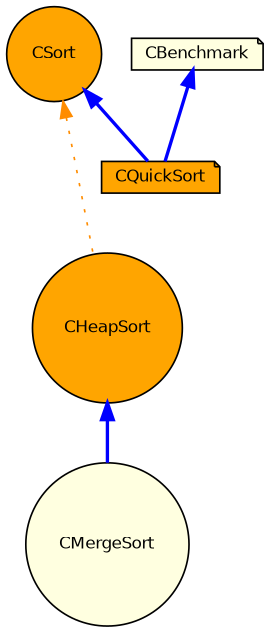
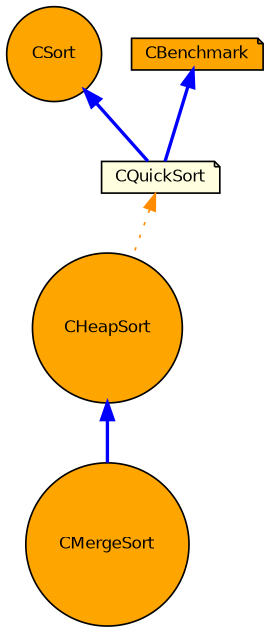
node "CBenchmark": fillcolor lightyellow -> orange
node "CQuickSort": fillcolor orange -> lightyellow
edge "CHeapSort" -> "CSort": now "CHeapSort" -> "CQuickSort"
node "CMergeSort": fillcolor lightyellow -> orange
